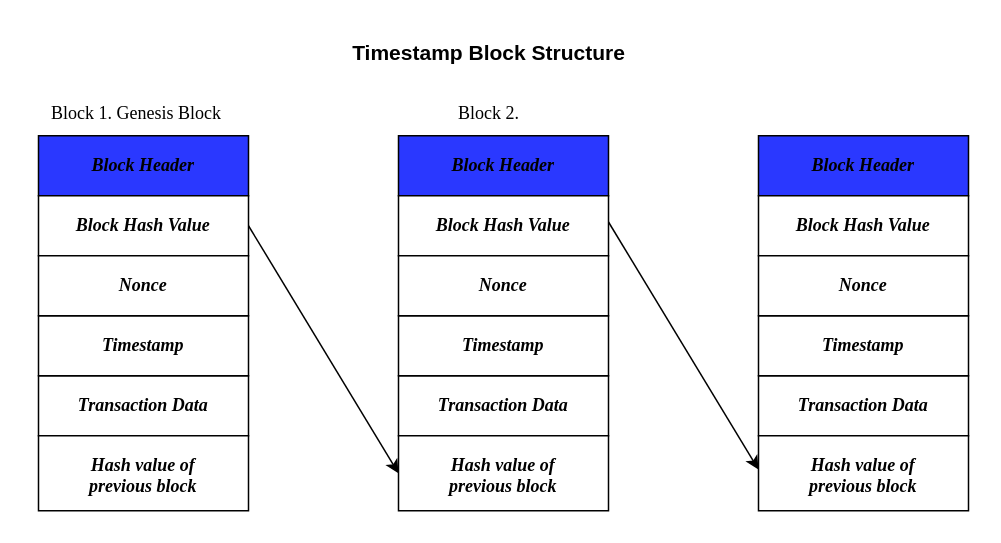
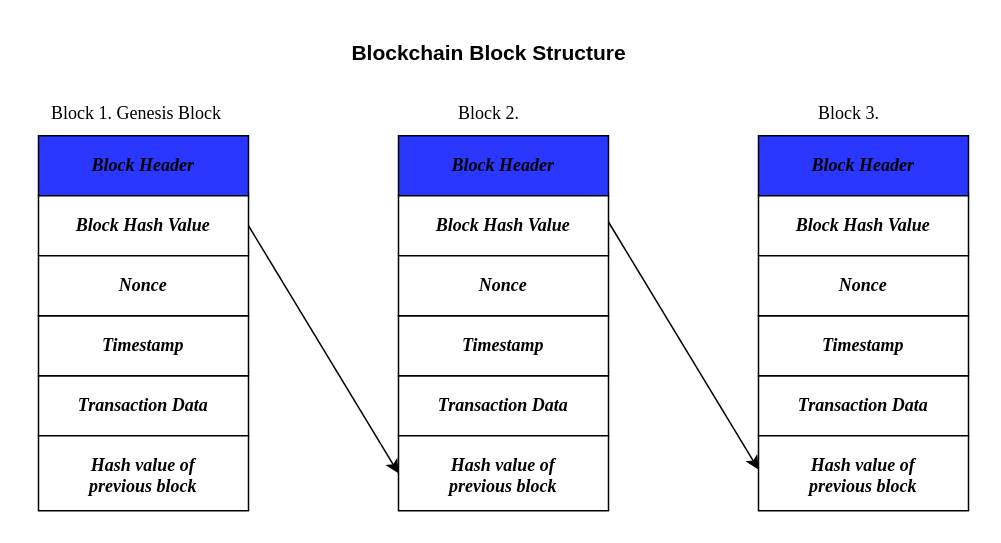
node "Timestamp Block Structure": label "Timestamp Block Structure" -> "Blockchain Block Structure"
node "Block 3.": added
